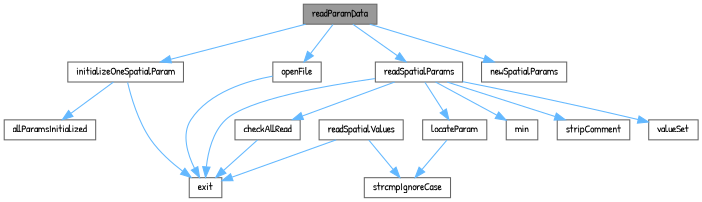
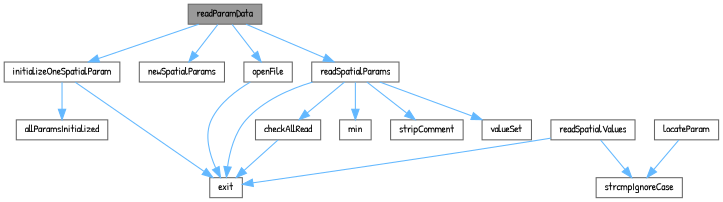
edge "readSpatialParams" -> "locateParam": removed
